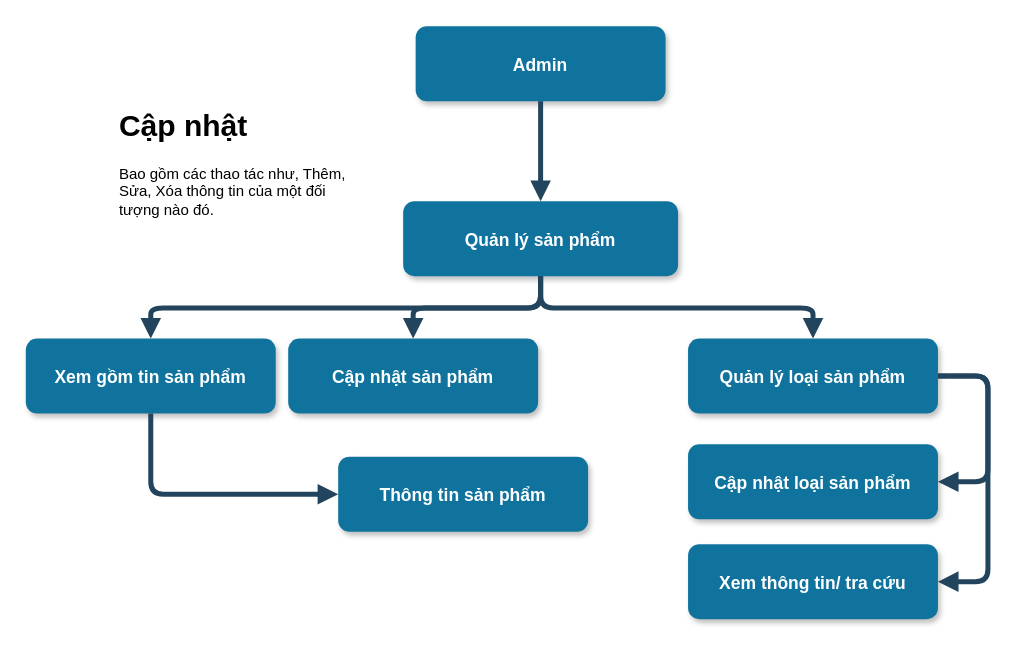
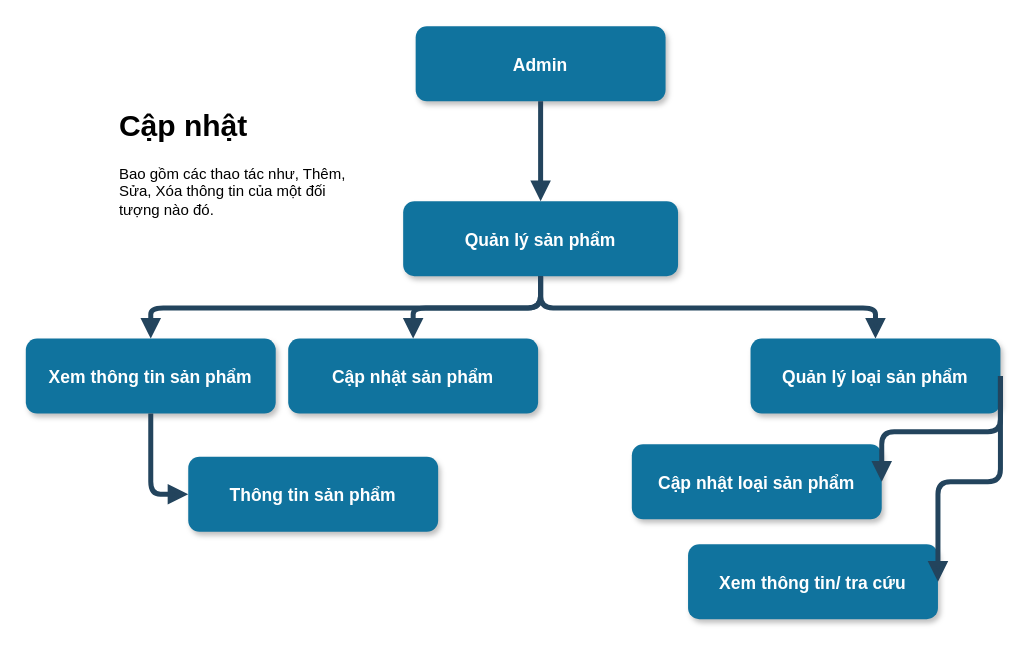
node "Quản lý loại sản phẩm": moved (813, 376) -> (876, 376)
node "Xem gồm tin sản phẩm": label "Xem gồm tin sản phẩm" -> "Xem thông tin sản phẩm"
node "Cập nhật loại sản phẩm": moved (813, 482) -> (757, 482)
node "Thông tin sản phẩm": moved (463, 494) -> (313, 494)
